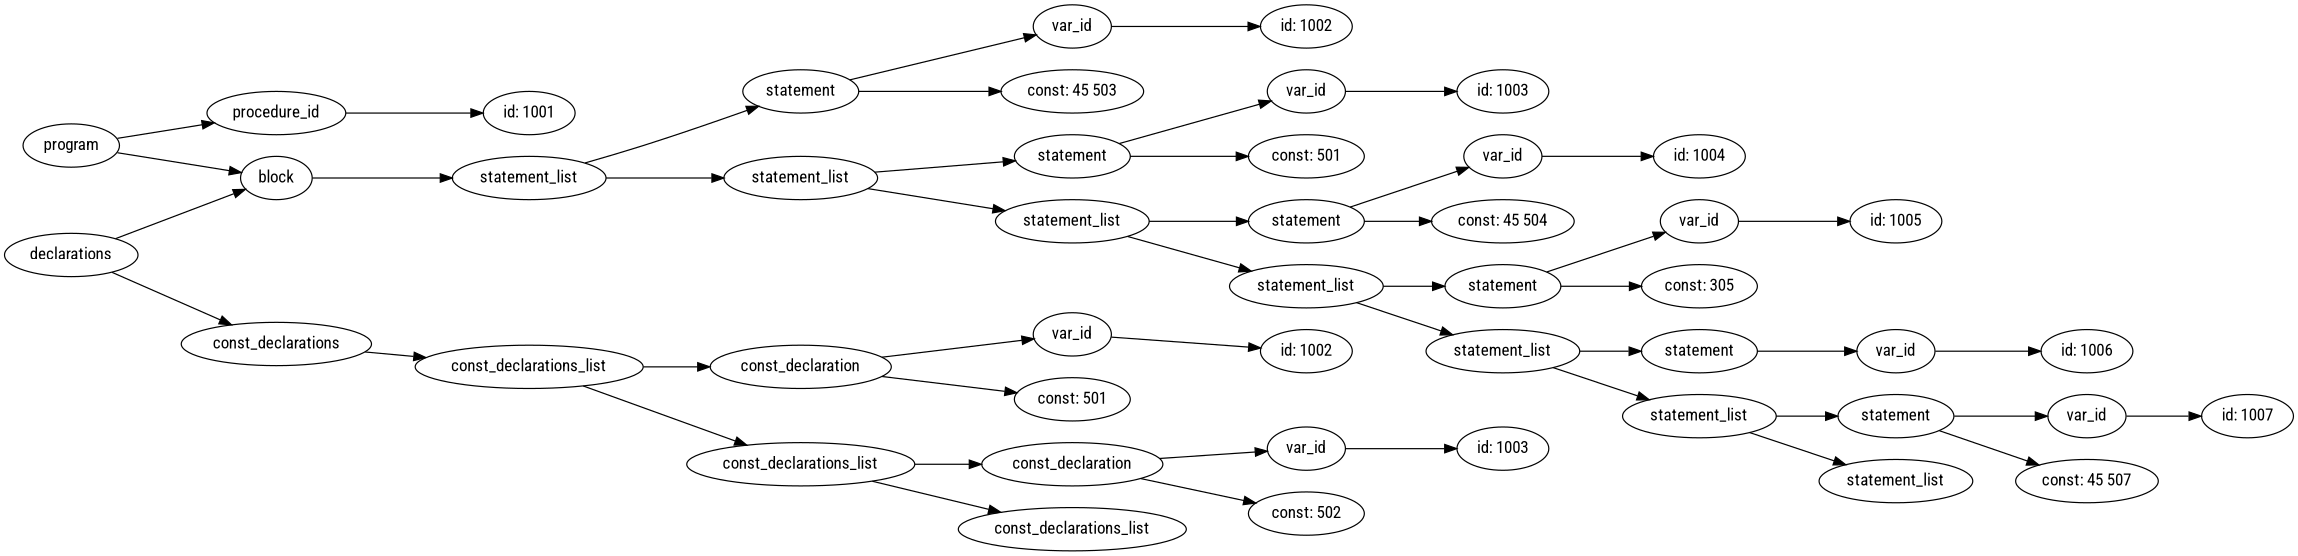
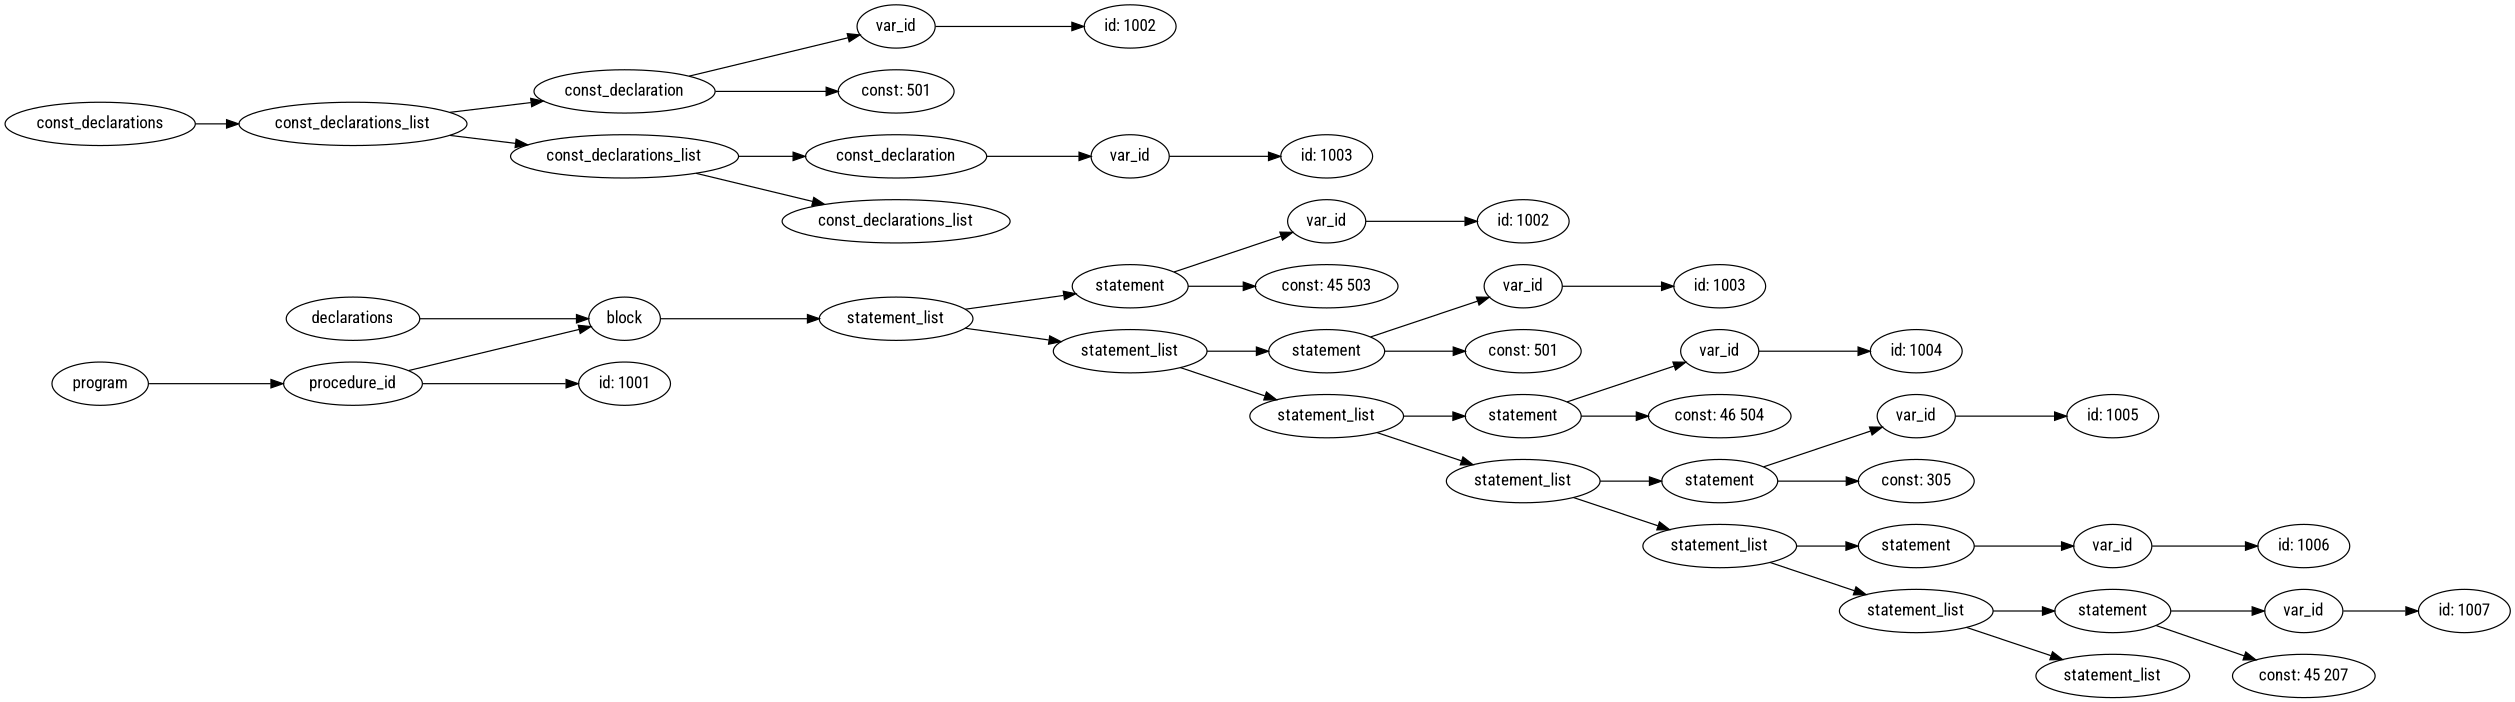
edge "program" -> "block": now "procedure_id" -> "block"
node "const: 45 504": label "const: 45 504" -> "const: 46 504"
edge "declarations" -> "const_declarations": removed
node "const: 45 507": label "const: 45 507" -> "const: 45 207"
node "const: 502": removed
